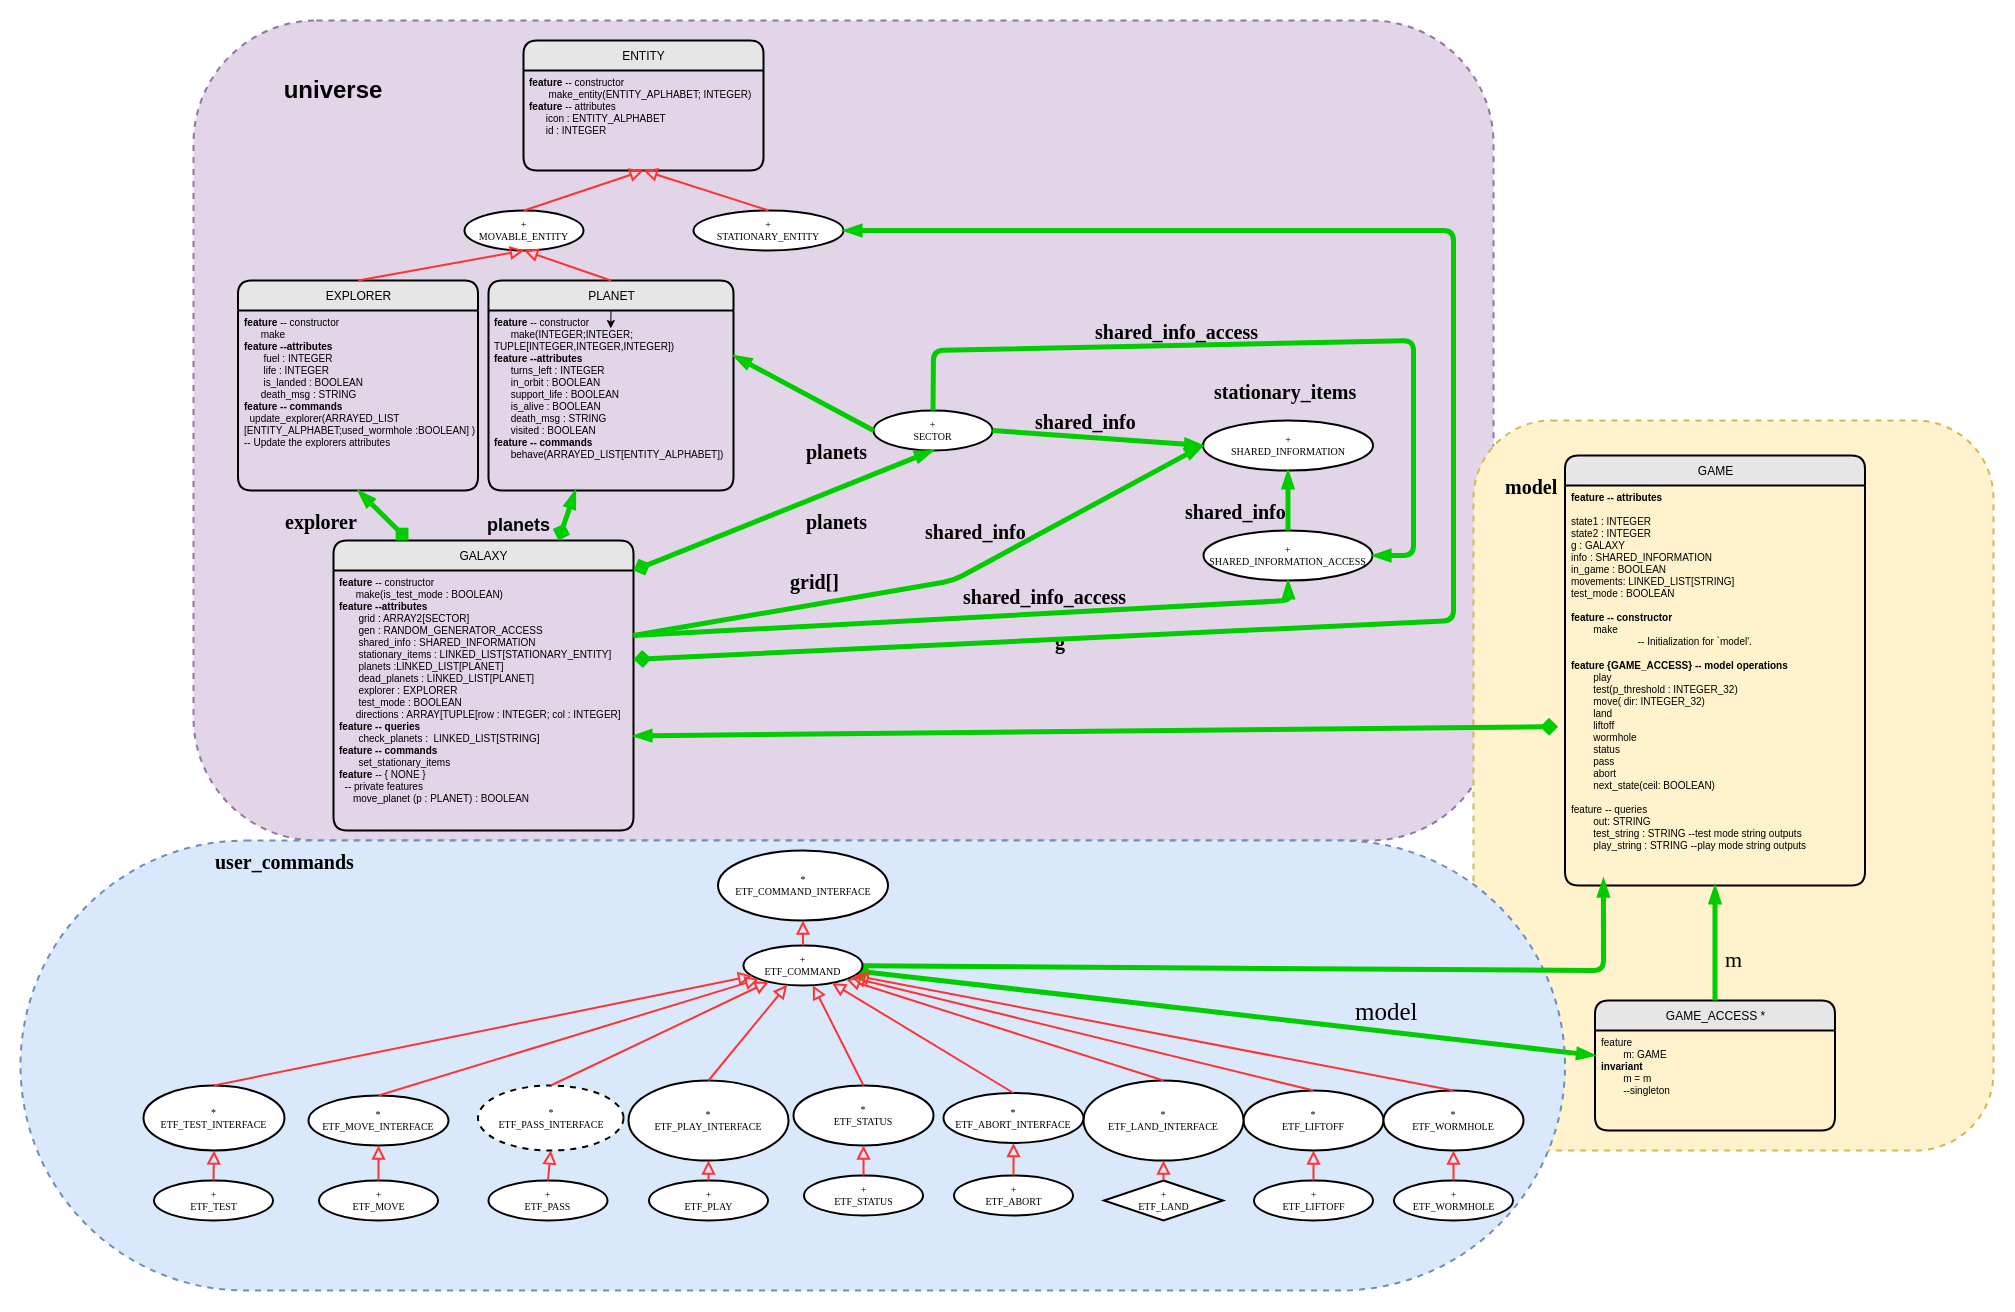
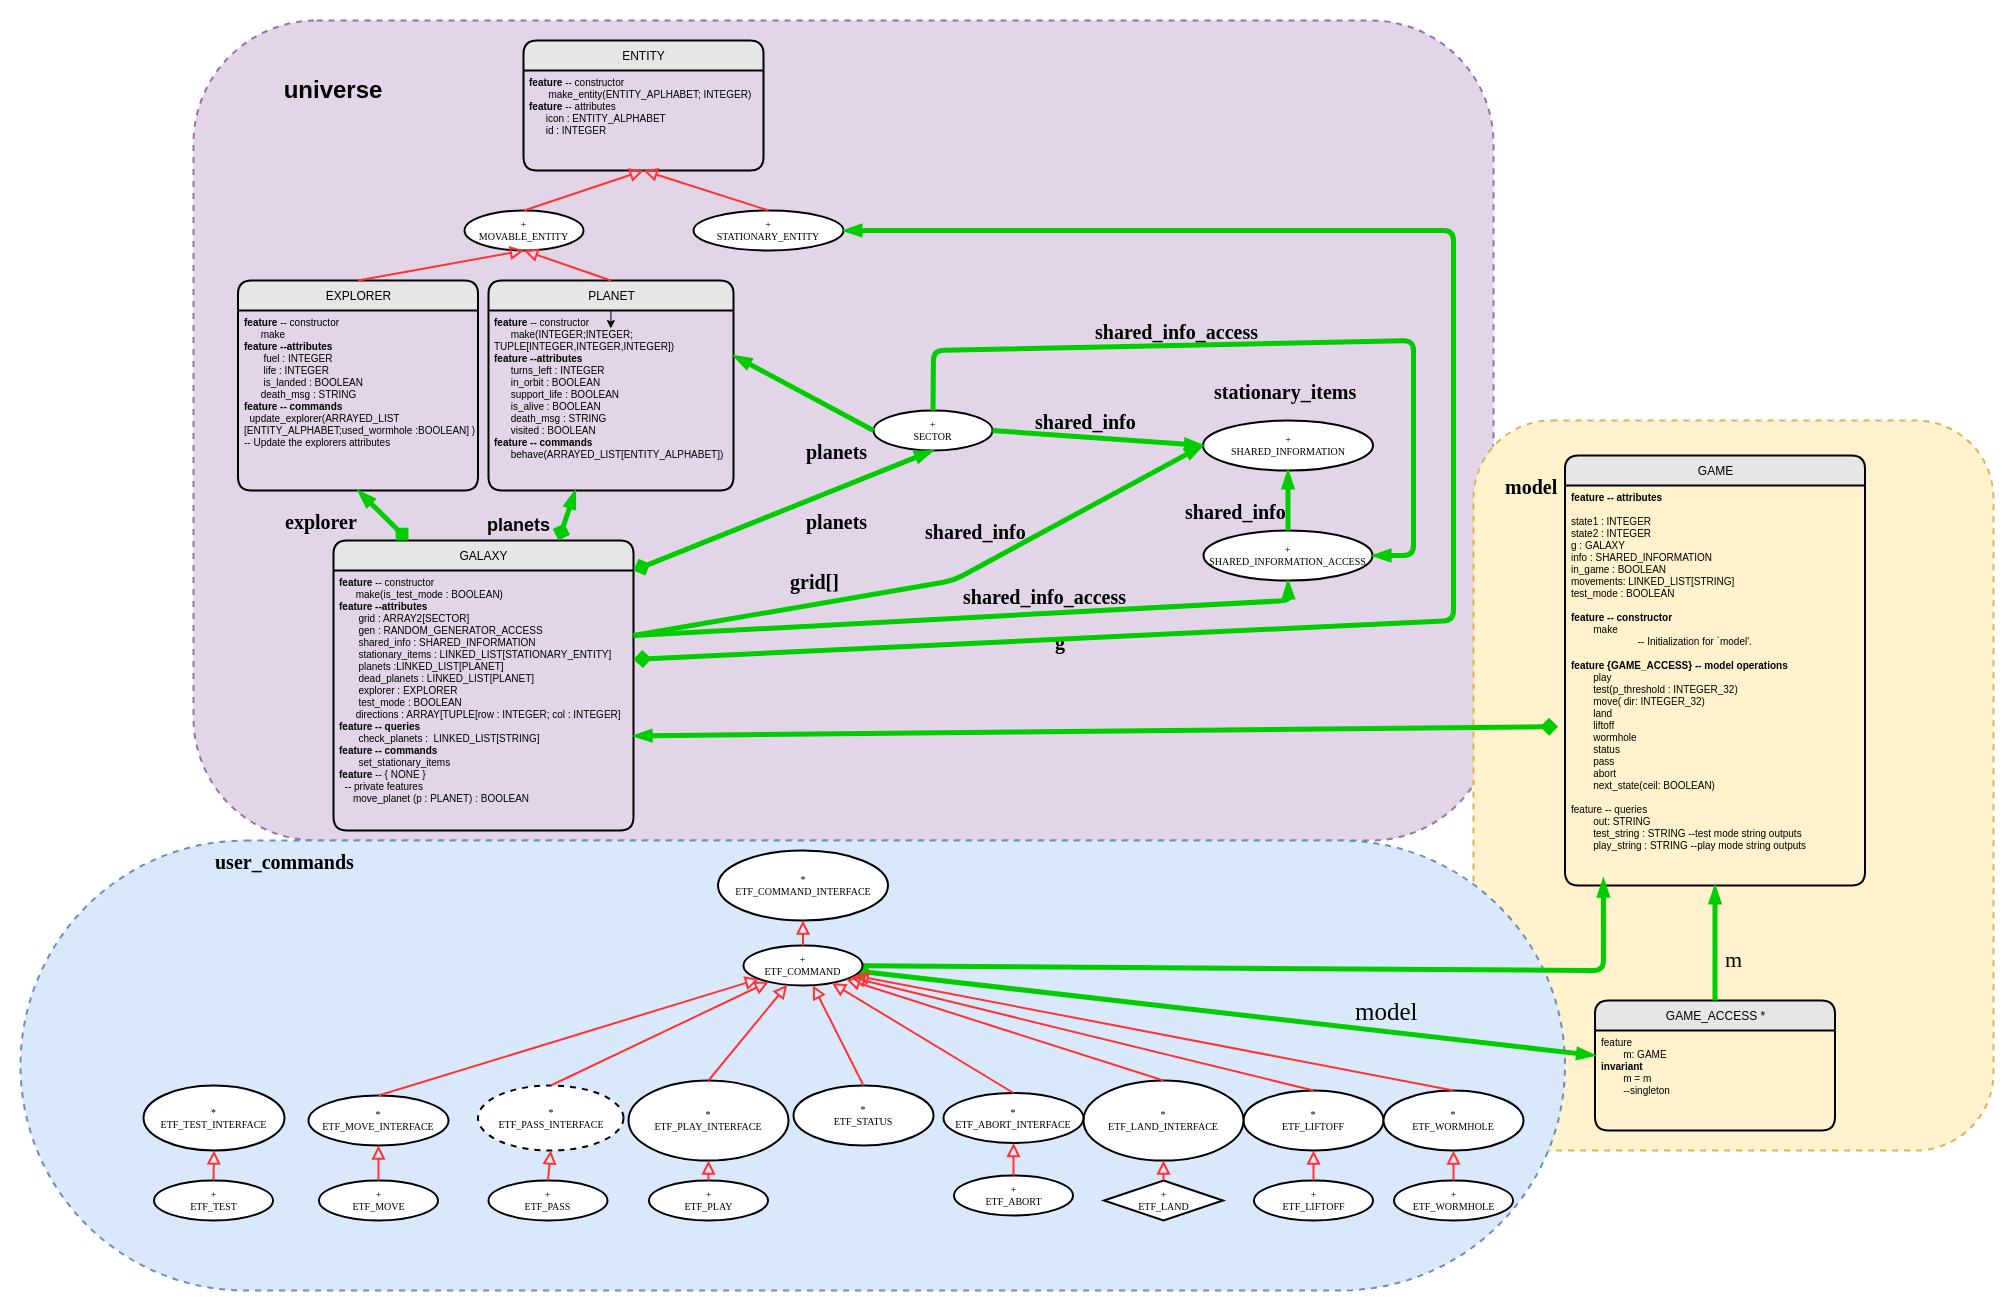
edge "* ETF_TEST_INTERFACE" -> "+ ETF_COMMAND": removed
edge "+ ETF_STATUS" -> "* ETF_STATUS": removed
node "+ ETF_STATUS": removed
